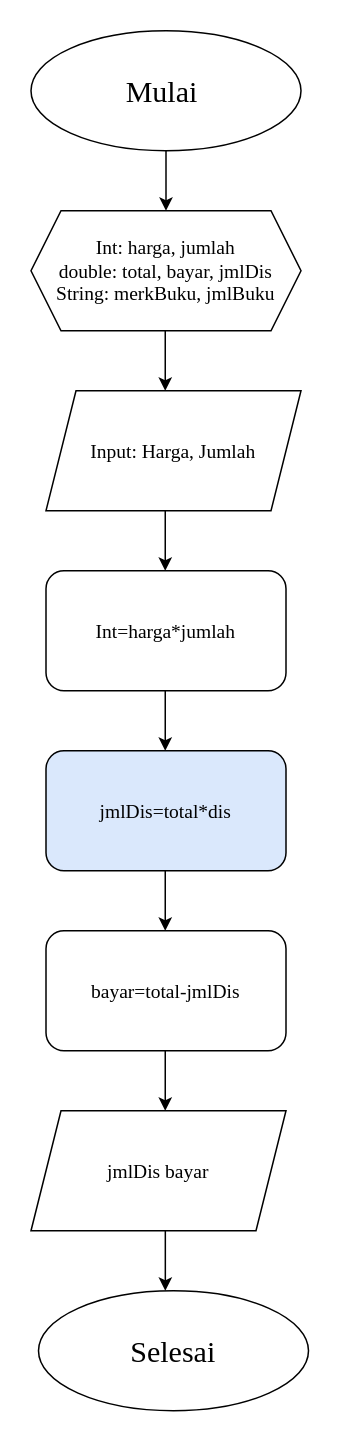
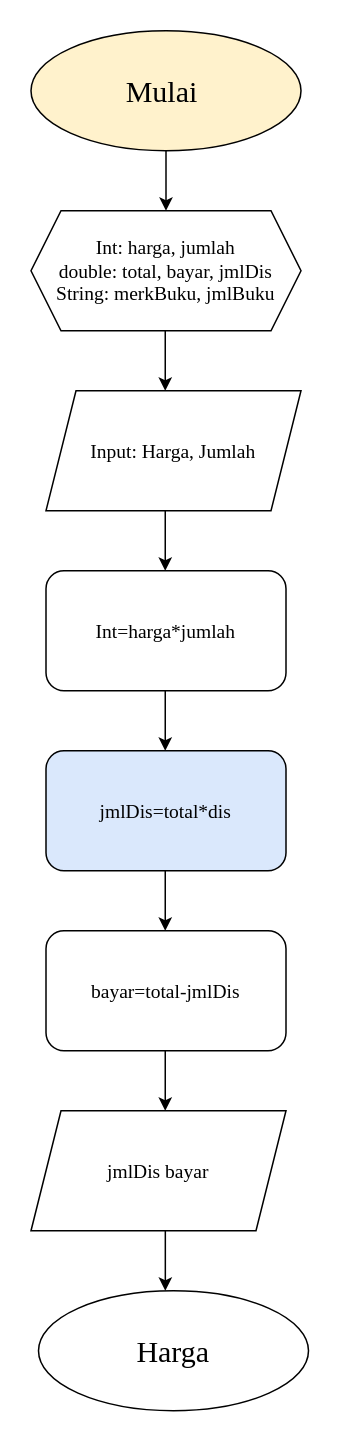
node "Mulai": fillcolor #ffffff -> #fff2cc
node "Selesai": label "Selesai" -> "Harga"
